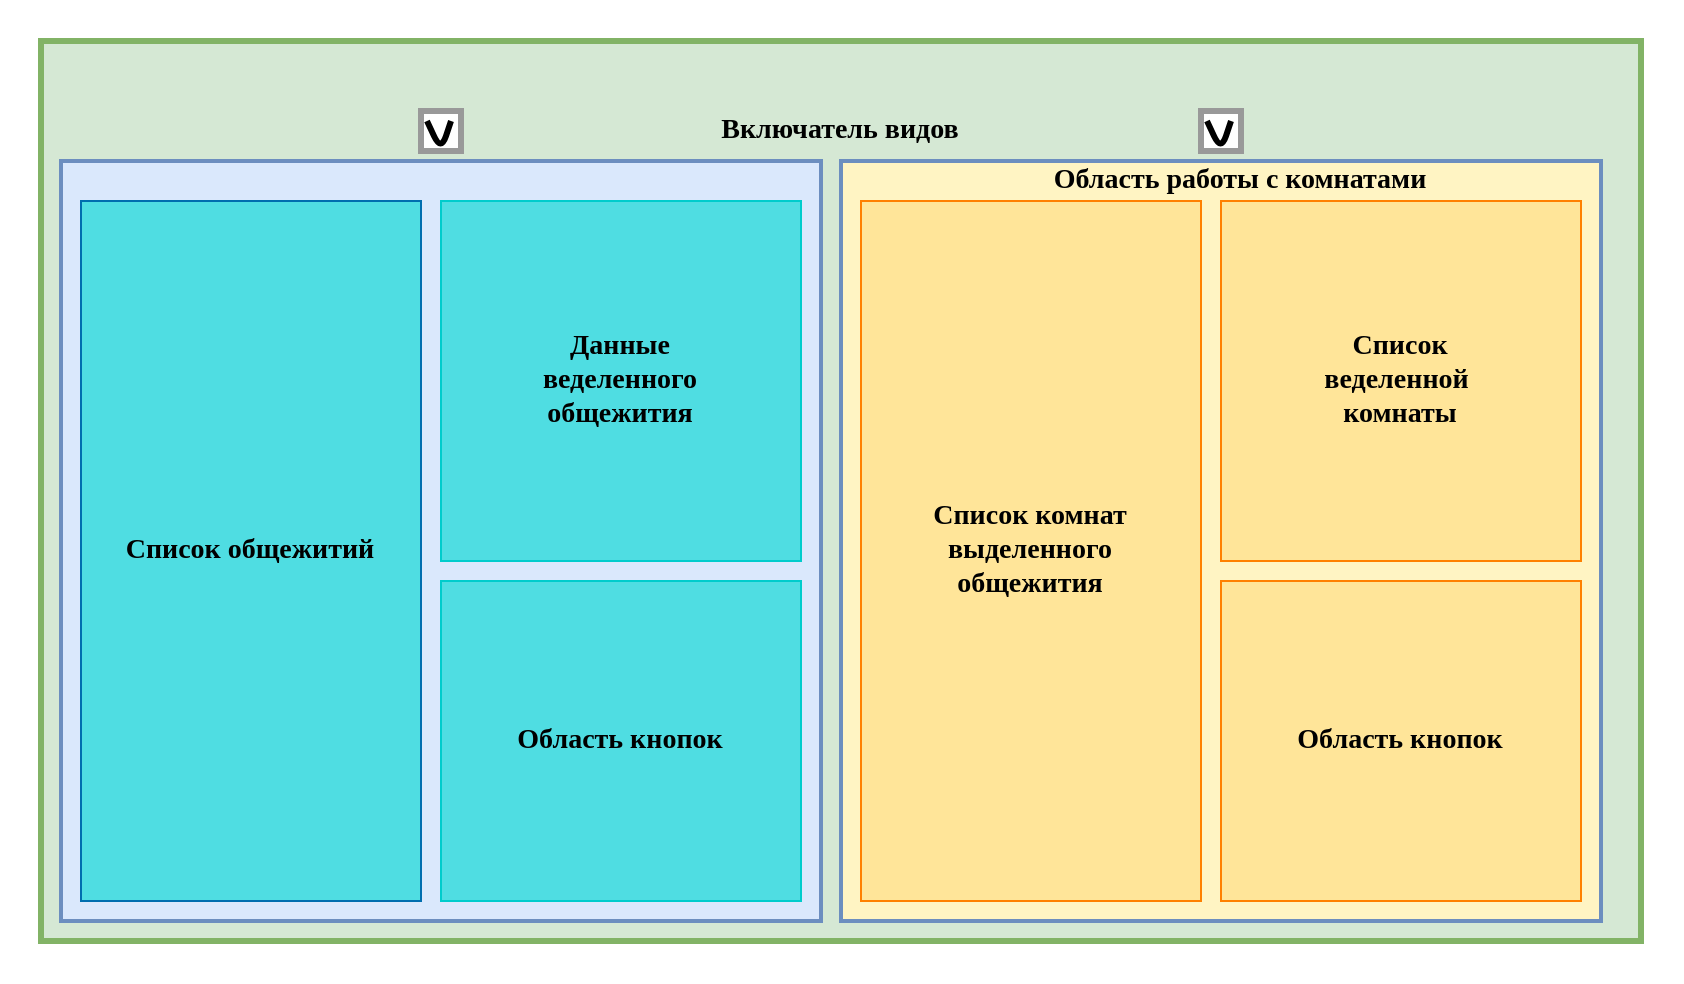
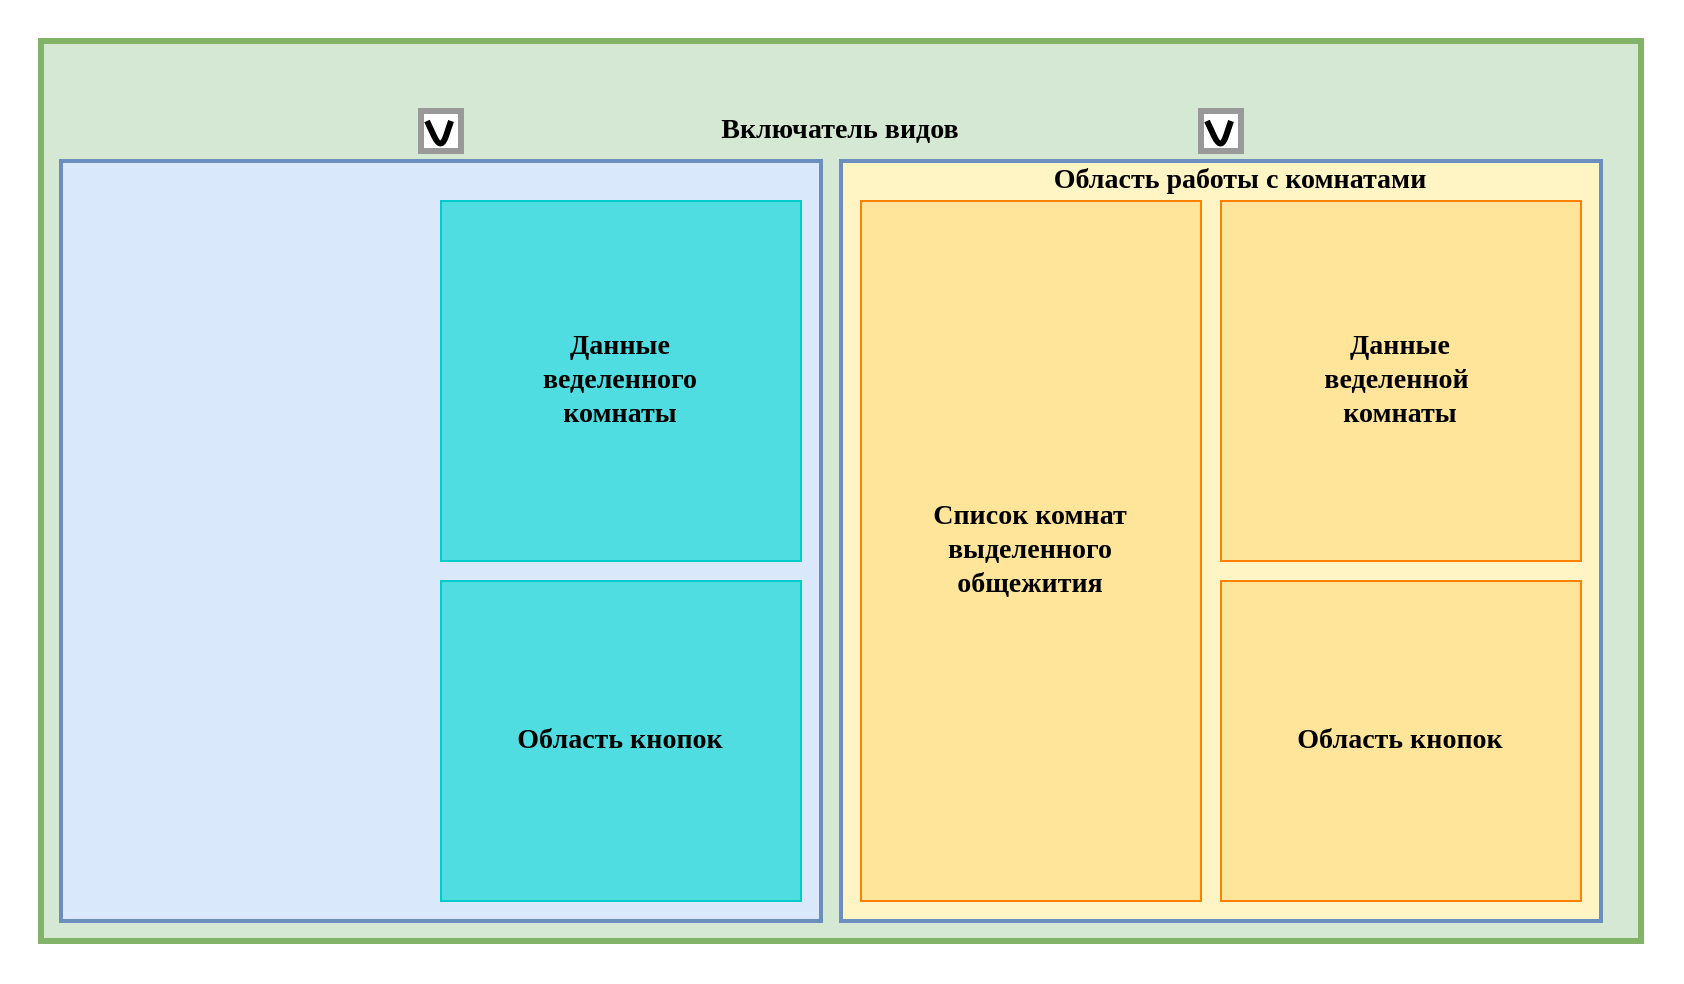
node "Данные веделенного общежития": label "Данные веделенного общежития" -> "Данные веделенного комнаты"
node "Список веделенной комнаты": label "Список веделенной комнаты" -> "Данные веделенной комнаты"
node "Список общежитий": removed
